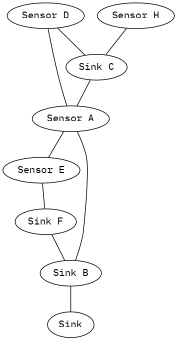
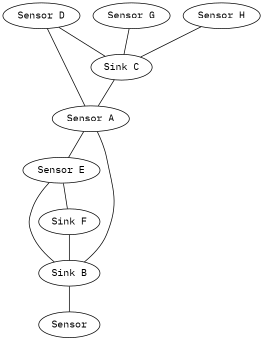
node "Sensor G": added
edge "Sensor E" -- "Sink B": added
node "Sink": label "Sink" -> "Sensor"
